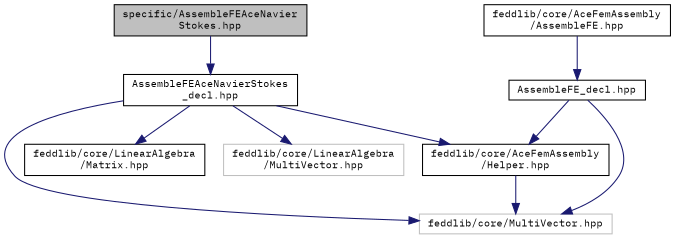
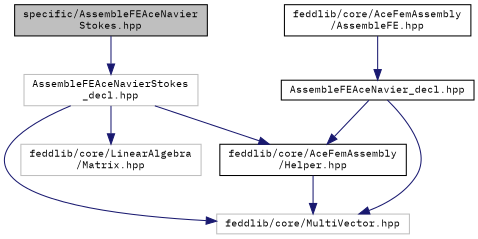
node "AssembleFEAceNavierStokes _decl.hpp": color black -> grey75
node "AssembleFE_decl.hpp": label "AssembleFE_decl.hpp" -> "AssembleFEAceNavier_decl.hpp"
node "feddlib/core/LinearAlgebra /Matrix.hpp": color black -> grey75
node "feddlib/core/LinearAlgebra /MultiVector.hpp": removed
